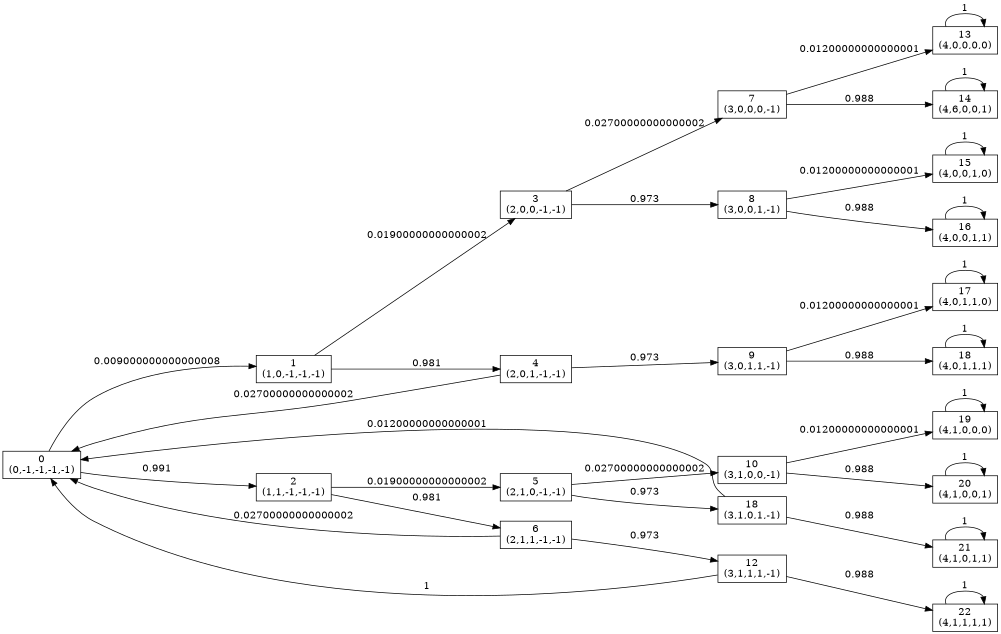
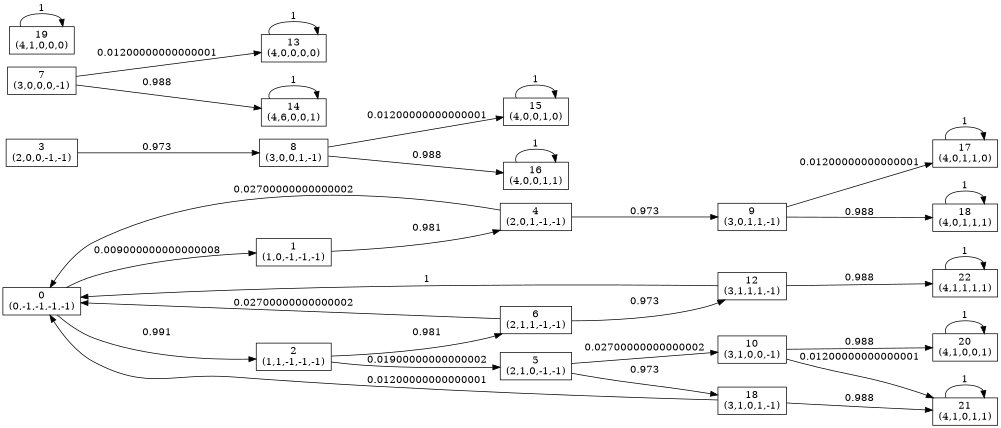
edge "3 (2,0,0,-1,-1)" -> "7 (3,0,0,0,-1)": removed, label "0.02700000000000002"
edge "1 (1,0,-1,-1,-1)" -> "3 (2,0,0,-1,-1)": removed, label "0.01900000000000002"
edge "10 (3,1,0,0,-1)" -> "19 (4,1,0,0,0)": now "10 (3,1,0,0,-1)" -> "21 (4,1,0,1,1)"
